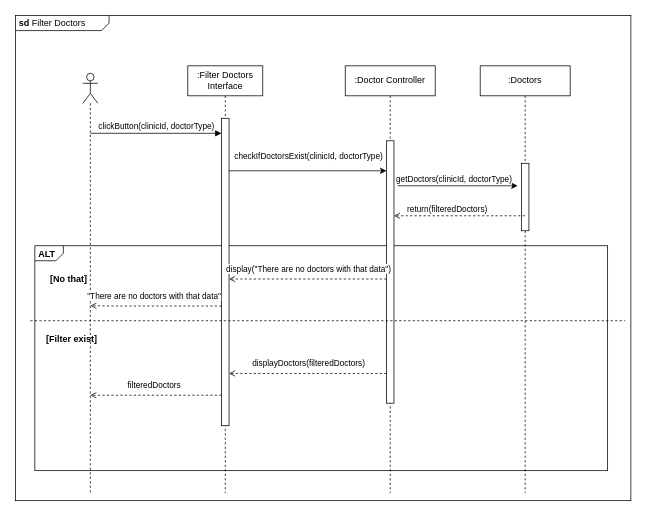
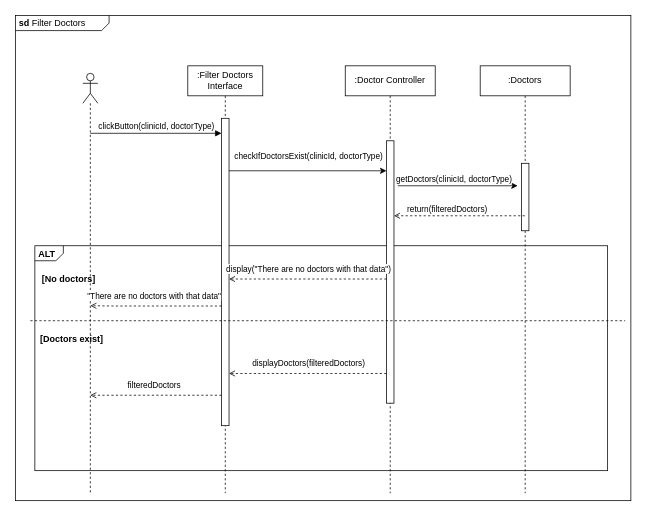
node "[No that]": label "[No that]" -> "[No doctors]"
node "[Filter exist]": label "[Filter exist]" -> "[Doctors exist]"
